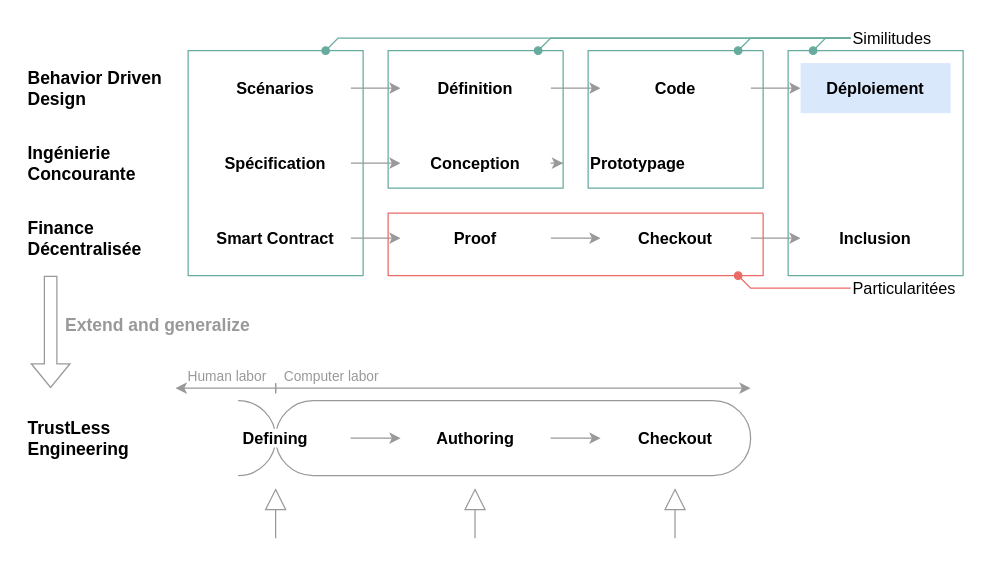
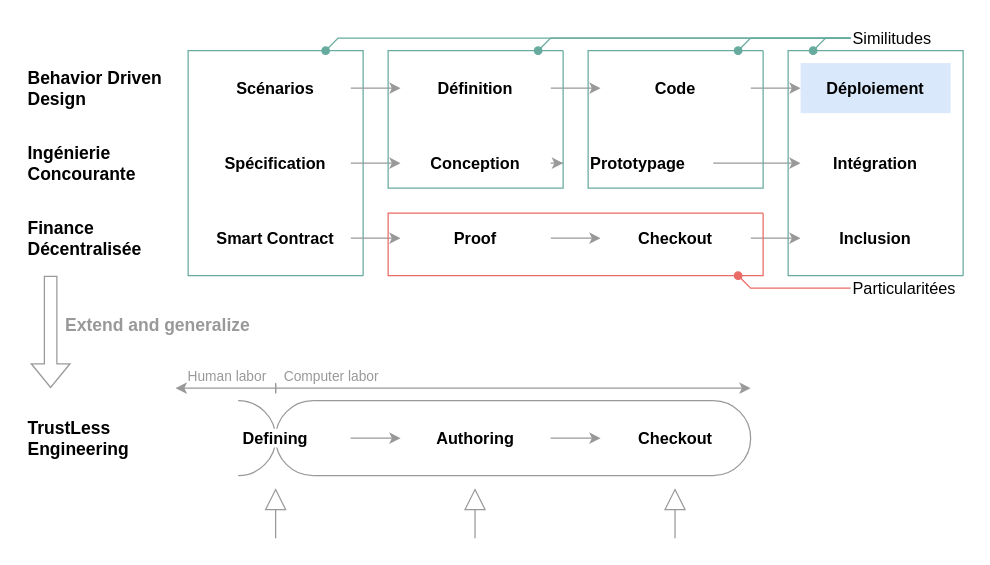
edge "Prototypage" -> "Intégration": added
node "Intégration": added
